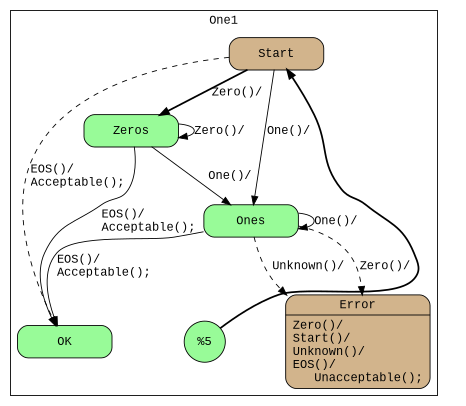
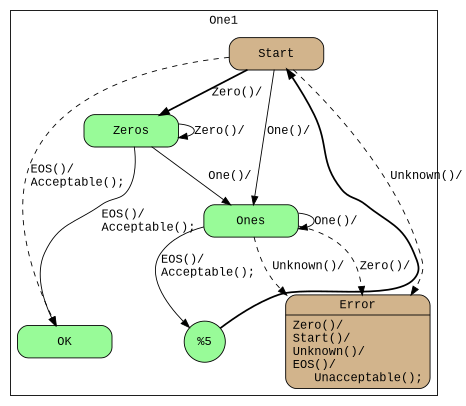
edge "Start" -> "Error": added, label "Unknown()/"
edge "Ones" -> "OK": now "Ones" -> "%5"
